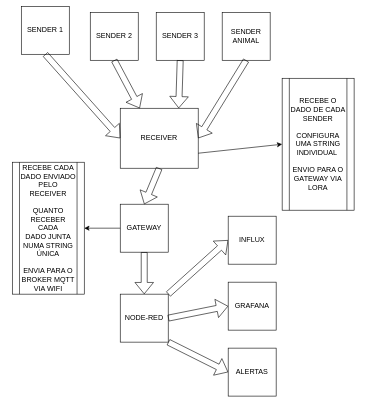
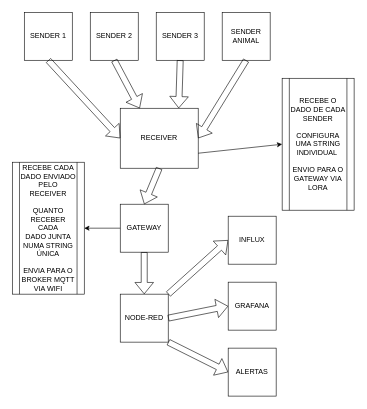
node "SENDER 1": moved (45, 30) -> (48, 36)
